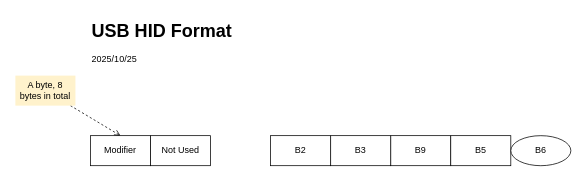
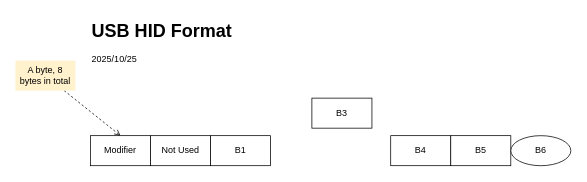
node "A byte, 8 bytes in total": moved (45, 90) -> (45, 75)
node "B1": added
node "B2": removed
node "B3": moved (360, 150) -> (342, 113)
node "B9": label "B9" -> "B4"
